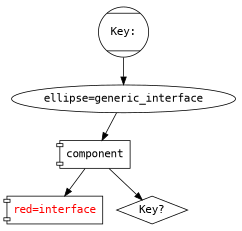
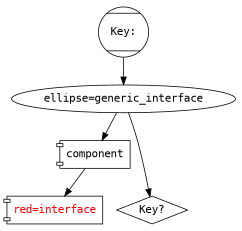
edge "component" -> "Key?": now "ellipse=generic_interface" -> "Key?"
